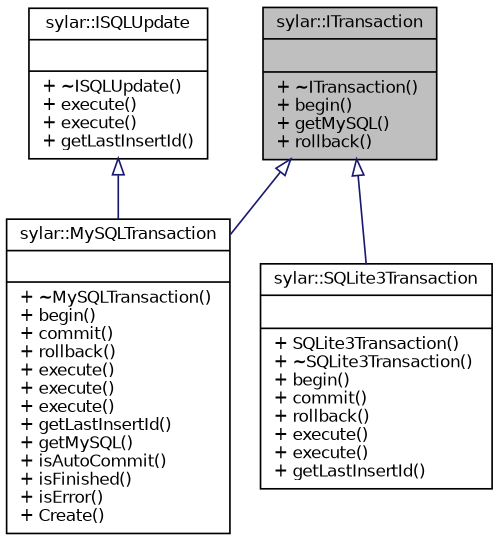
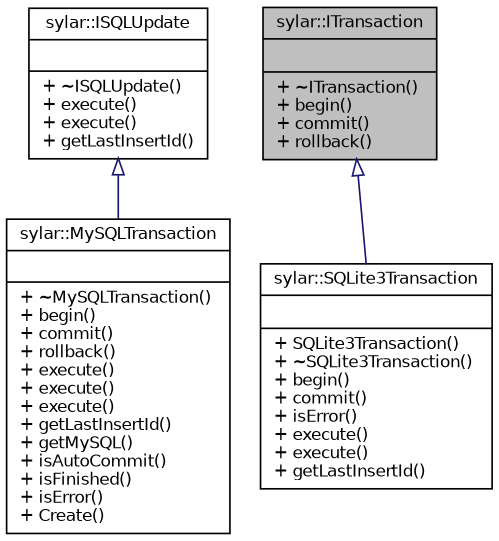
node "sylar::ITransaction": text "+ getMySQL()" -> "+ commit()"
edge "sylar::MySQLTransaction" -> "sylar::ITransaction": removed
node "sylar::SQLite3Transaction": text "+ rollback()" -> "+ isError()"
